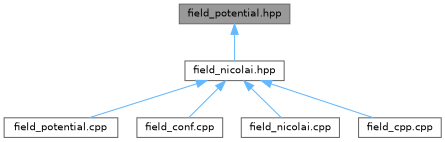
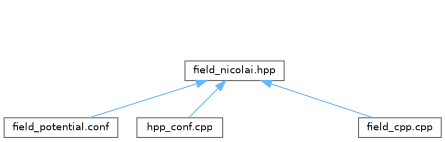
node "field_potential.hpp": removed
node "field_potential.cpp": label "field_potential.cpp" -> "field_potential.conf"
node "field_conf.cpp": label "field_conf.cpp" -> "hpp_conf.cpp"
node "field_nicolai.cpp": removed
